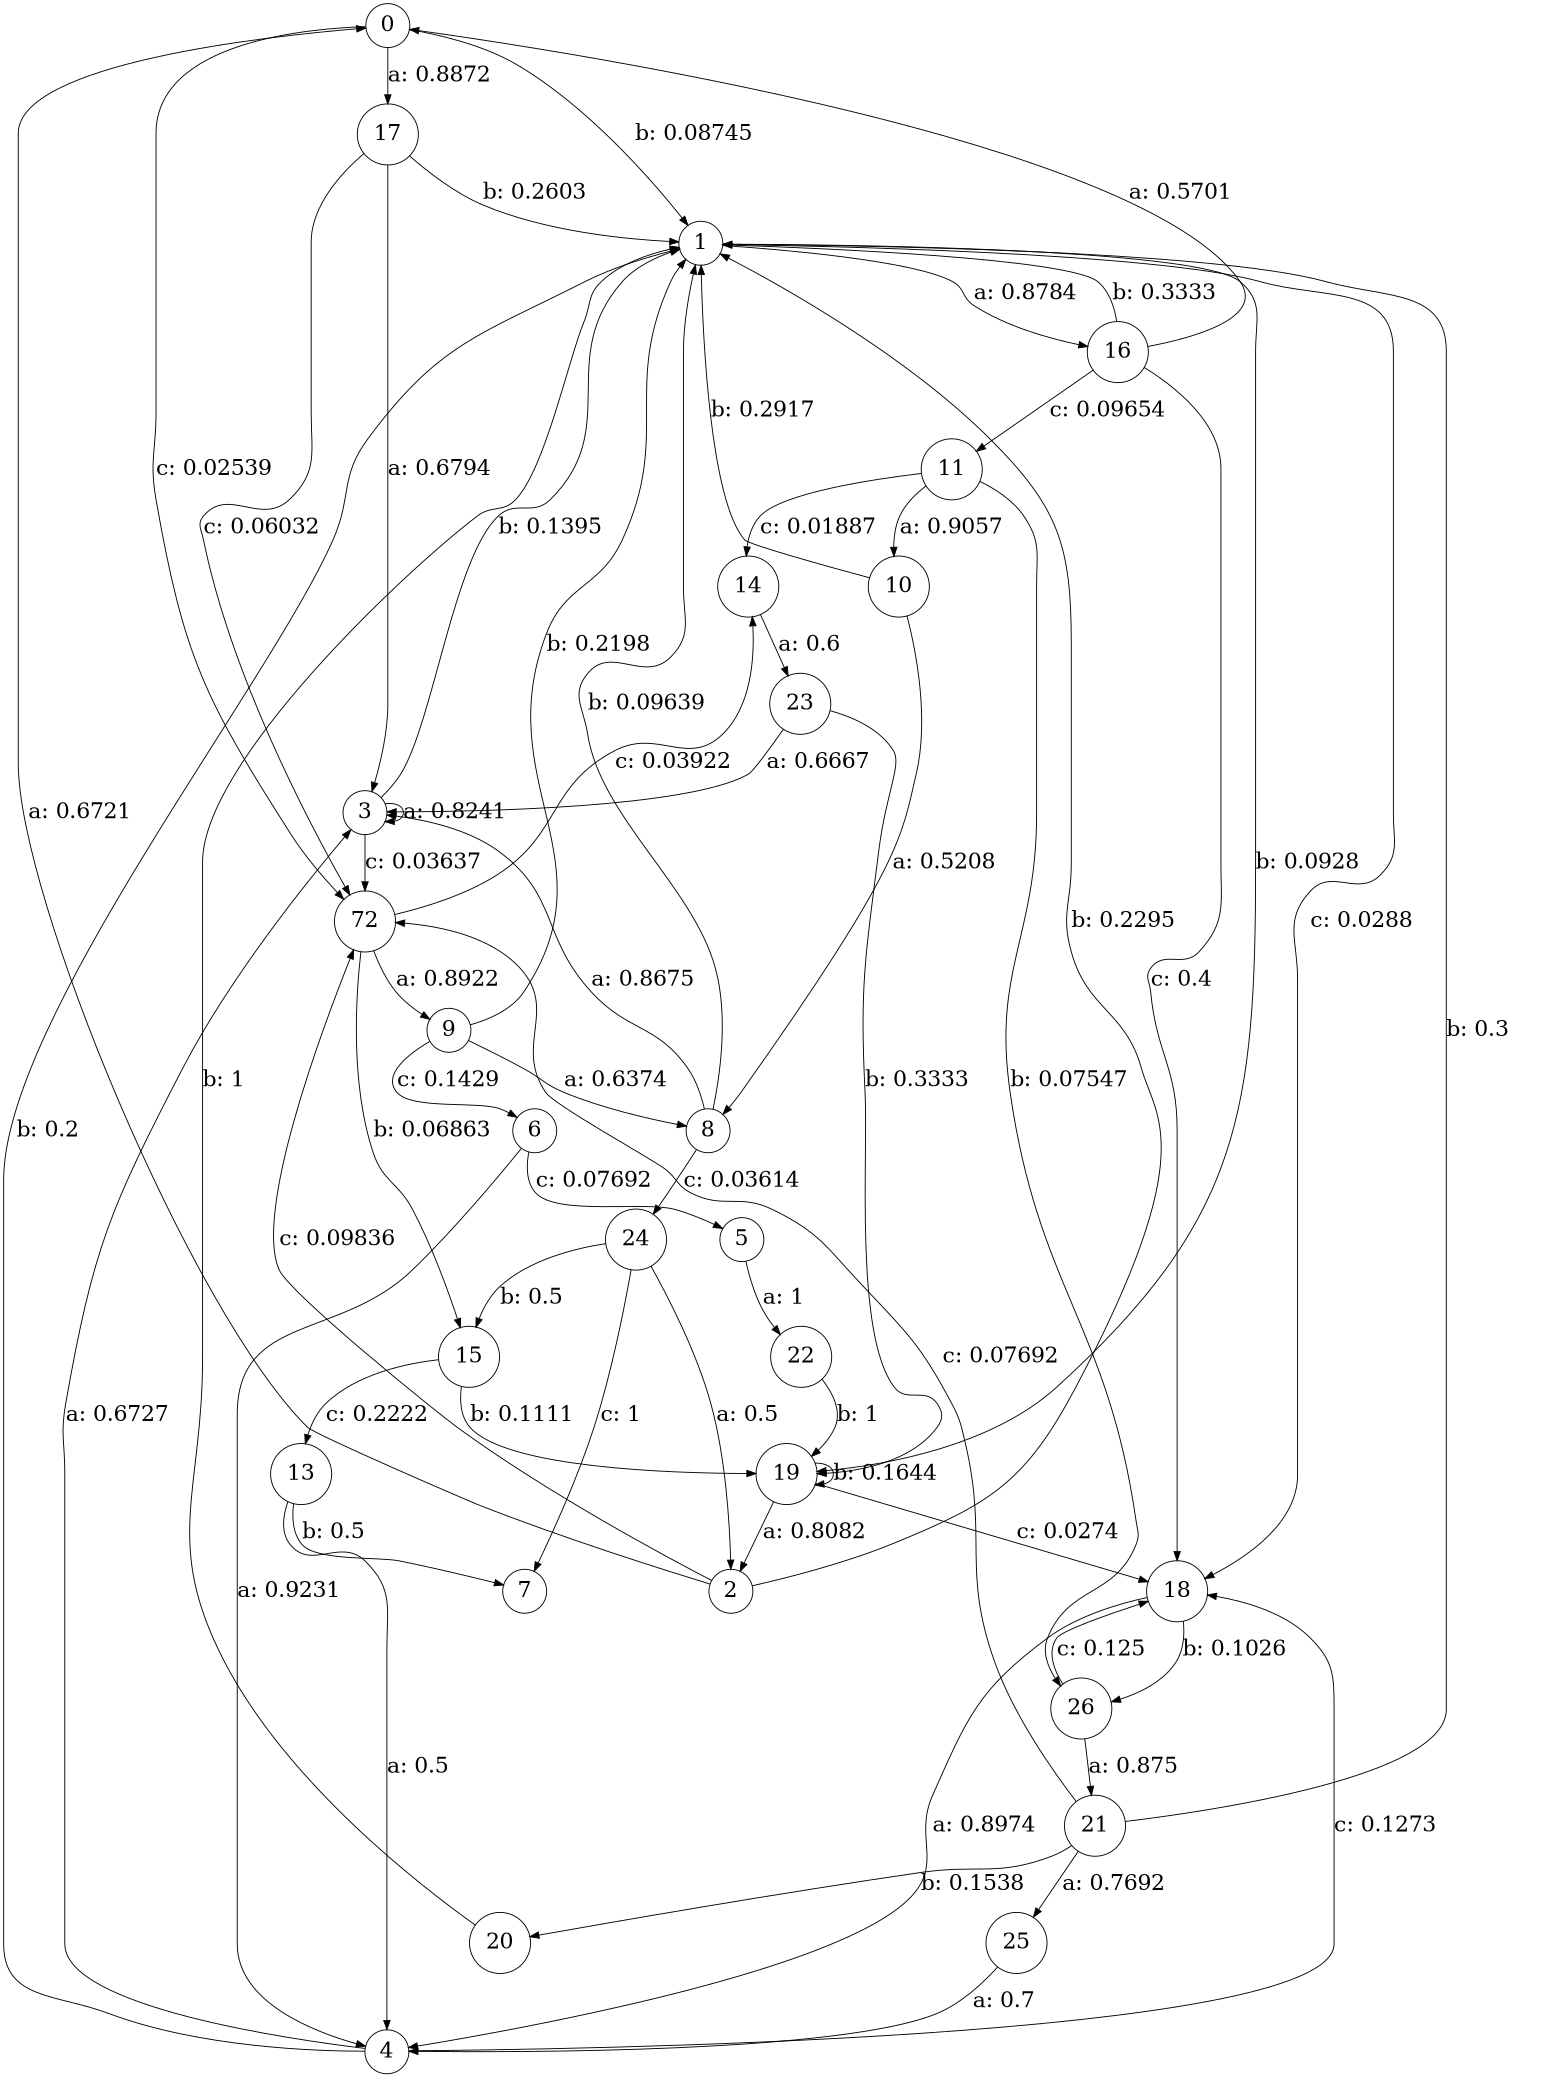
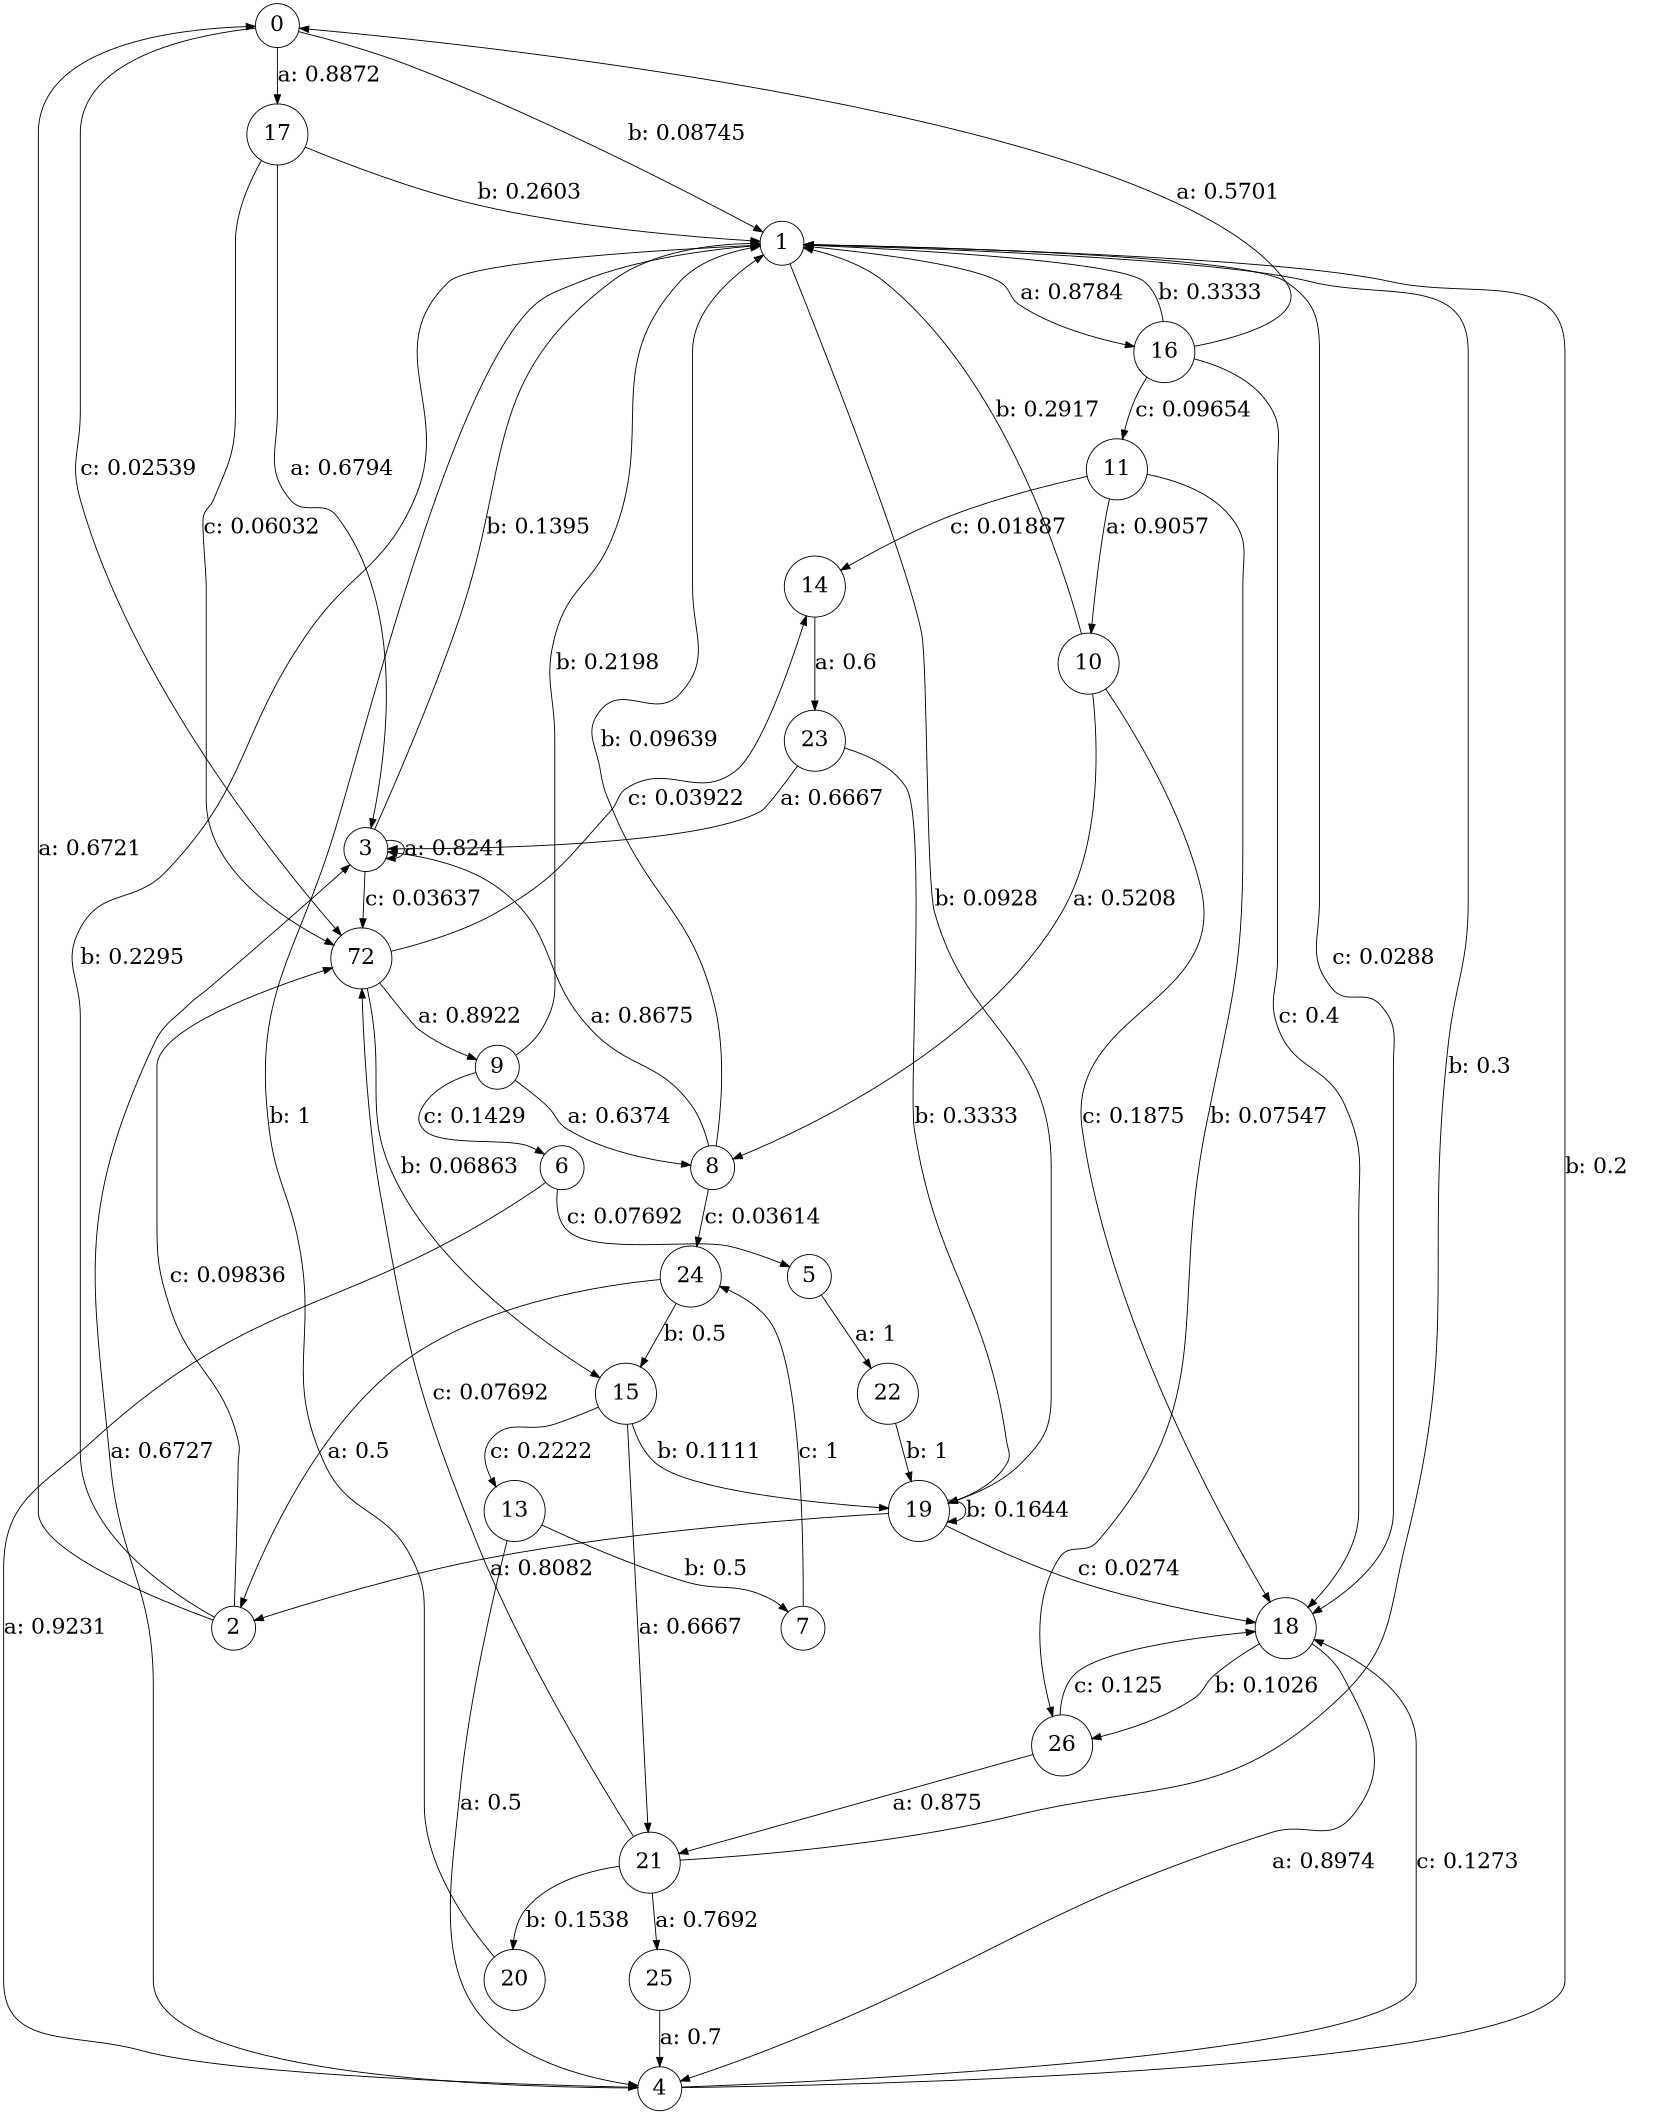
edge "10" -> "18": added, label "c: 0.1875"
edge "24" -> "7": reversed
edge "15" -> "21": added, label "a: 0.6667"
